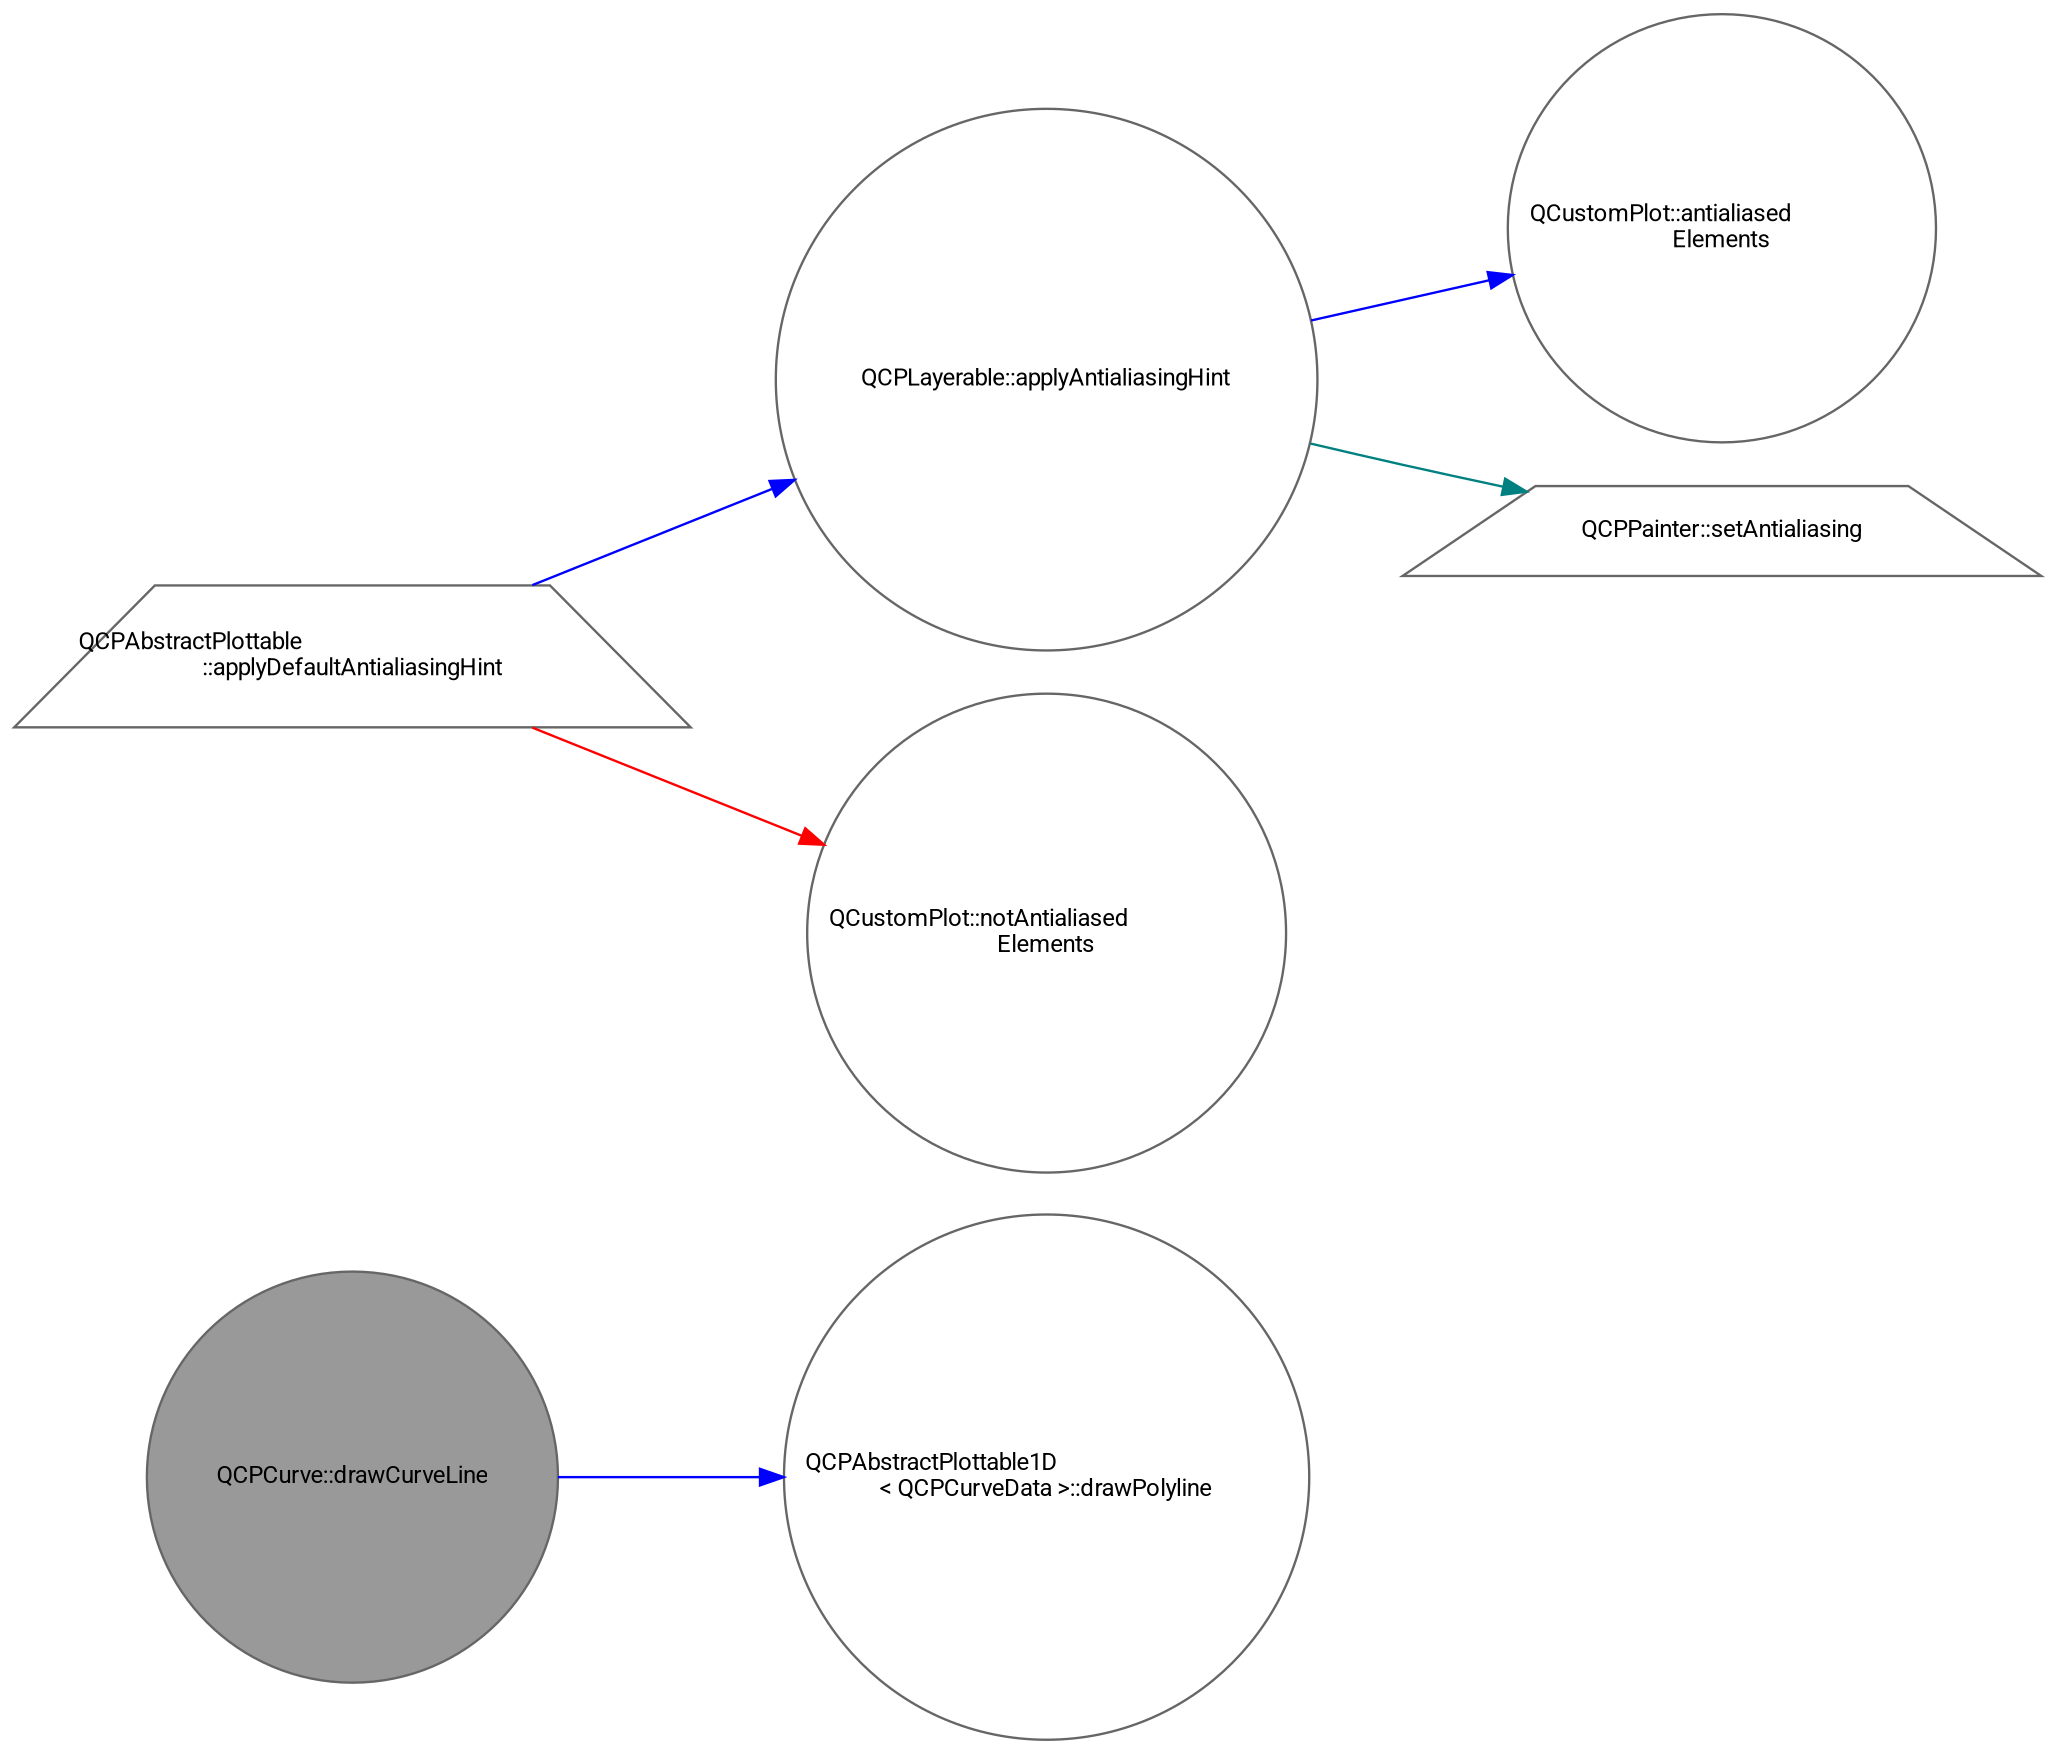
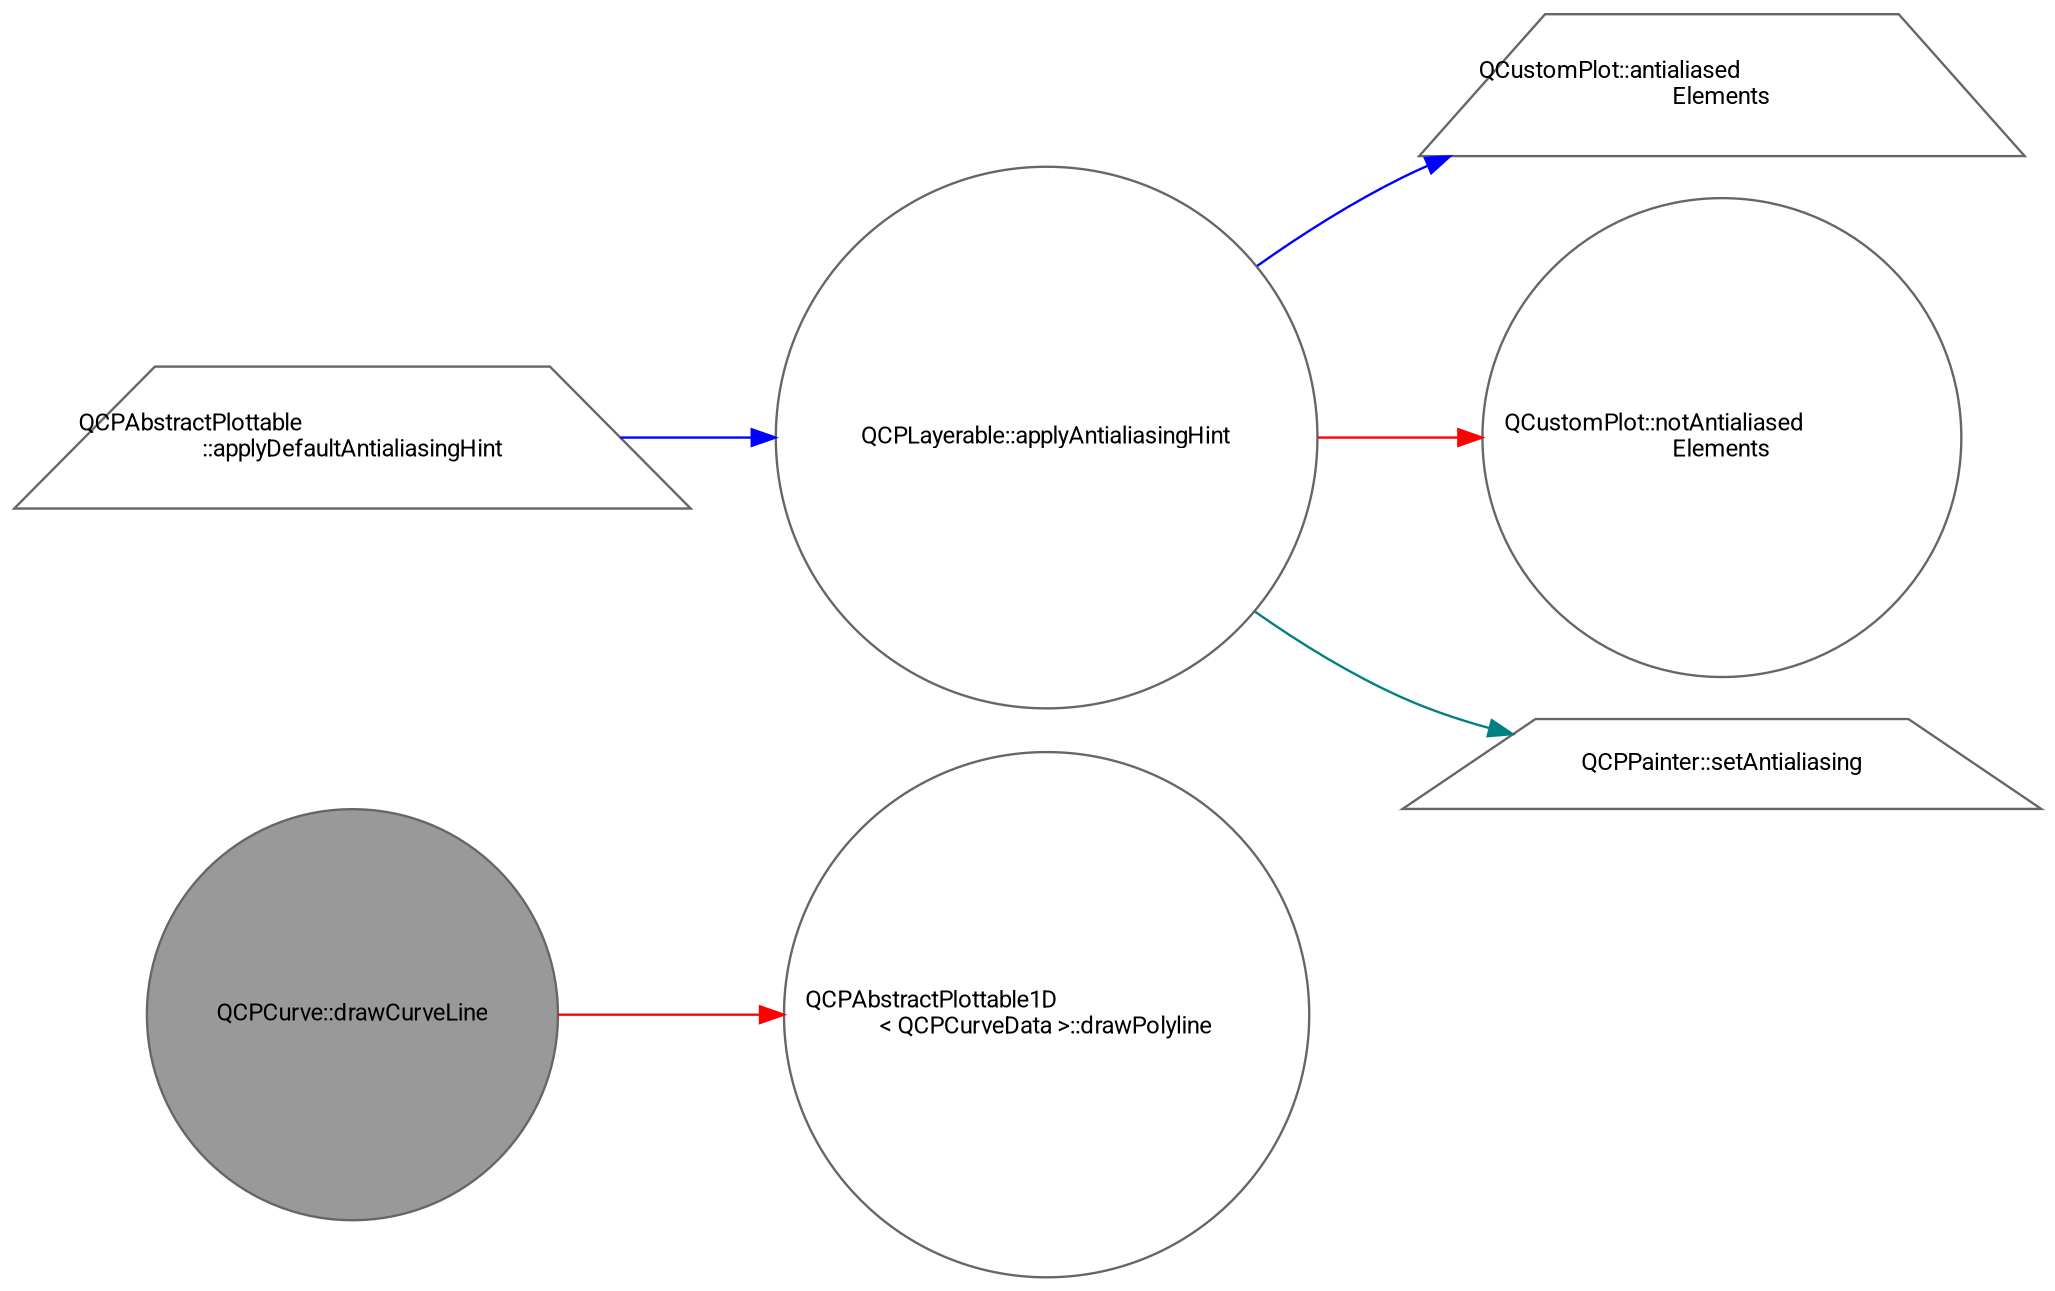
node "QCustomPlot::antialiased Elements": shape circle -> trapezium
edge "QCPAbstractPlottable ::applyDefaultAntialiasingHint" -> "QCustomPlot::notAntialiased Elements": now "QCPLayerable::applyAntialiasingHint" -> "QCustomPlot::notAntialiased Elements"
edge "QCPCurve::drawCurveLine" -> "QCPAbstractPlottable1D < QCPCurveData >::drawPolyline": color blue -> red
